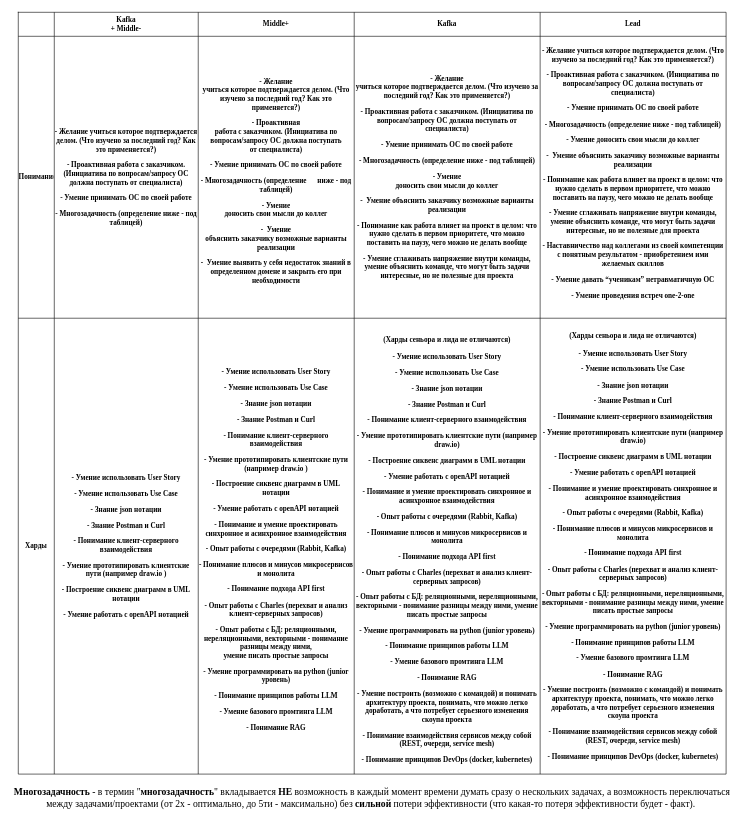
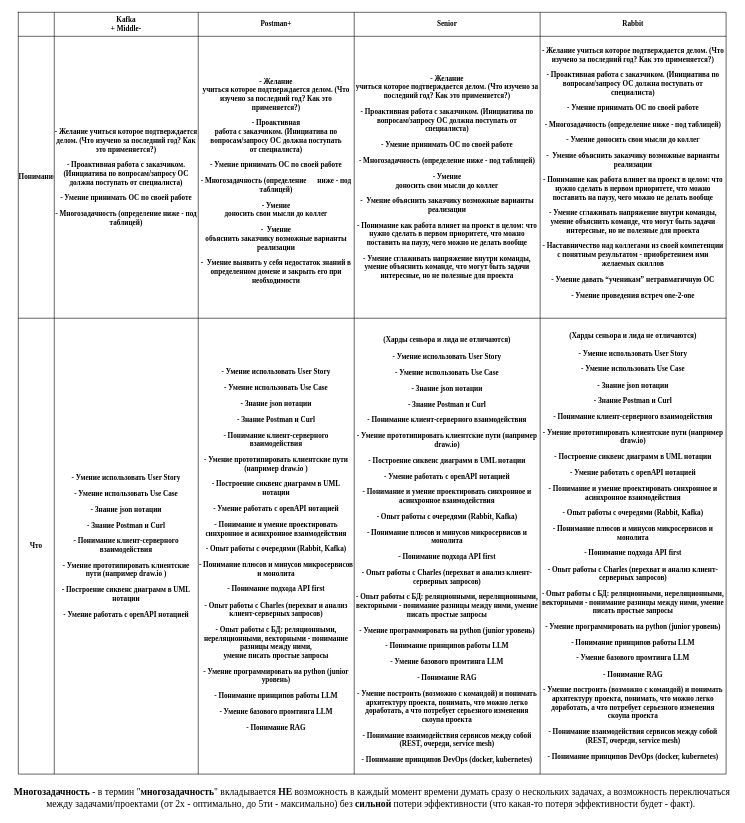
node "Middle+": label "Middle+" -> "Postman+"
node "Kafka": label "Kafka" -> "Senior"
node "Lead": label "Lead" -> "Rabbit"
node "Харды": label "Харды" -> "Что"
